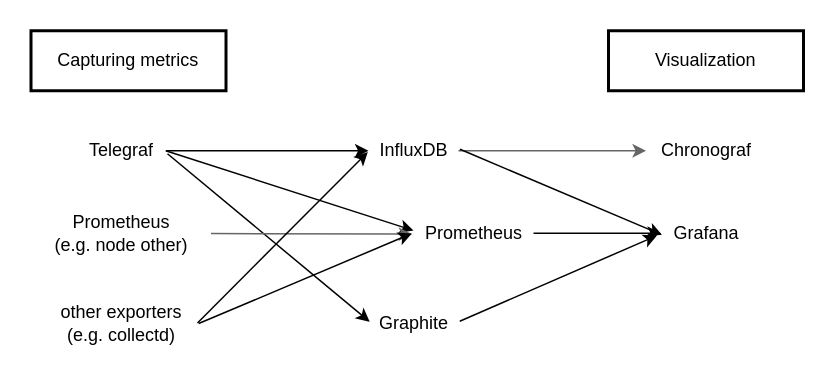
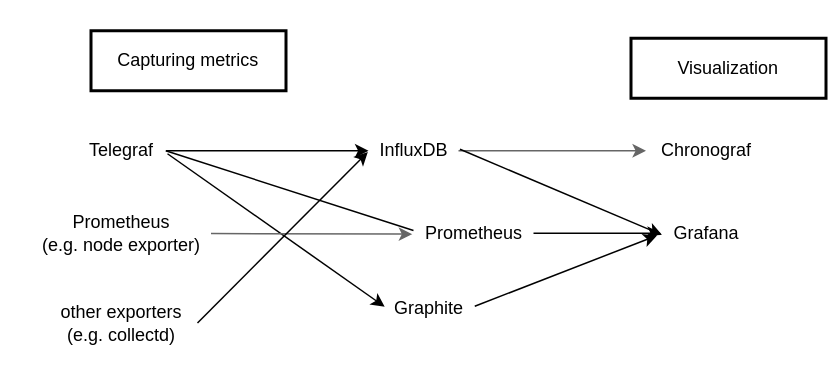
node "Capturing metrics": moved (128, 61) -> (188, 61)
node "Visualization": moved (706, 61) -> (728, 68)
edge "Telegraf" -> "Prometheus": arrowhead classic -> none
node "Prometheus (e.g. node other)": label "Prometheus (e.g. node other)" -> "Prometheus (e.g. node exporter)"
edge "other exporters (e.g. collectd)" -> "Prometheus": removed
node "Graphite": moved (413, 323) -> (428, 308)
